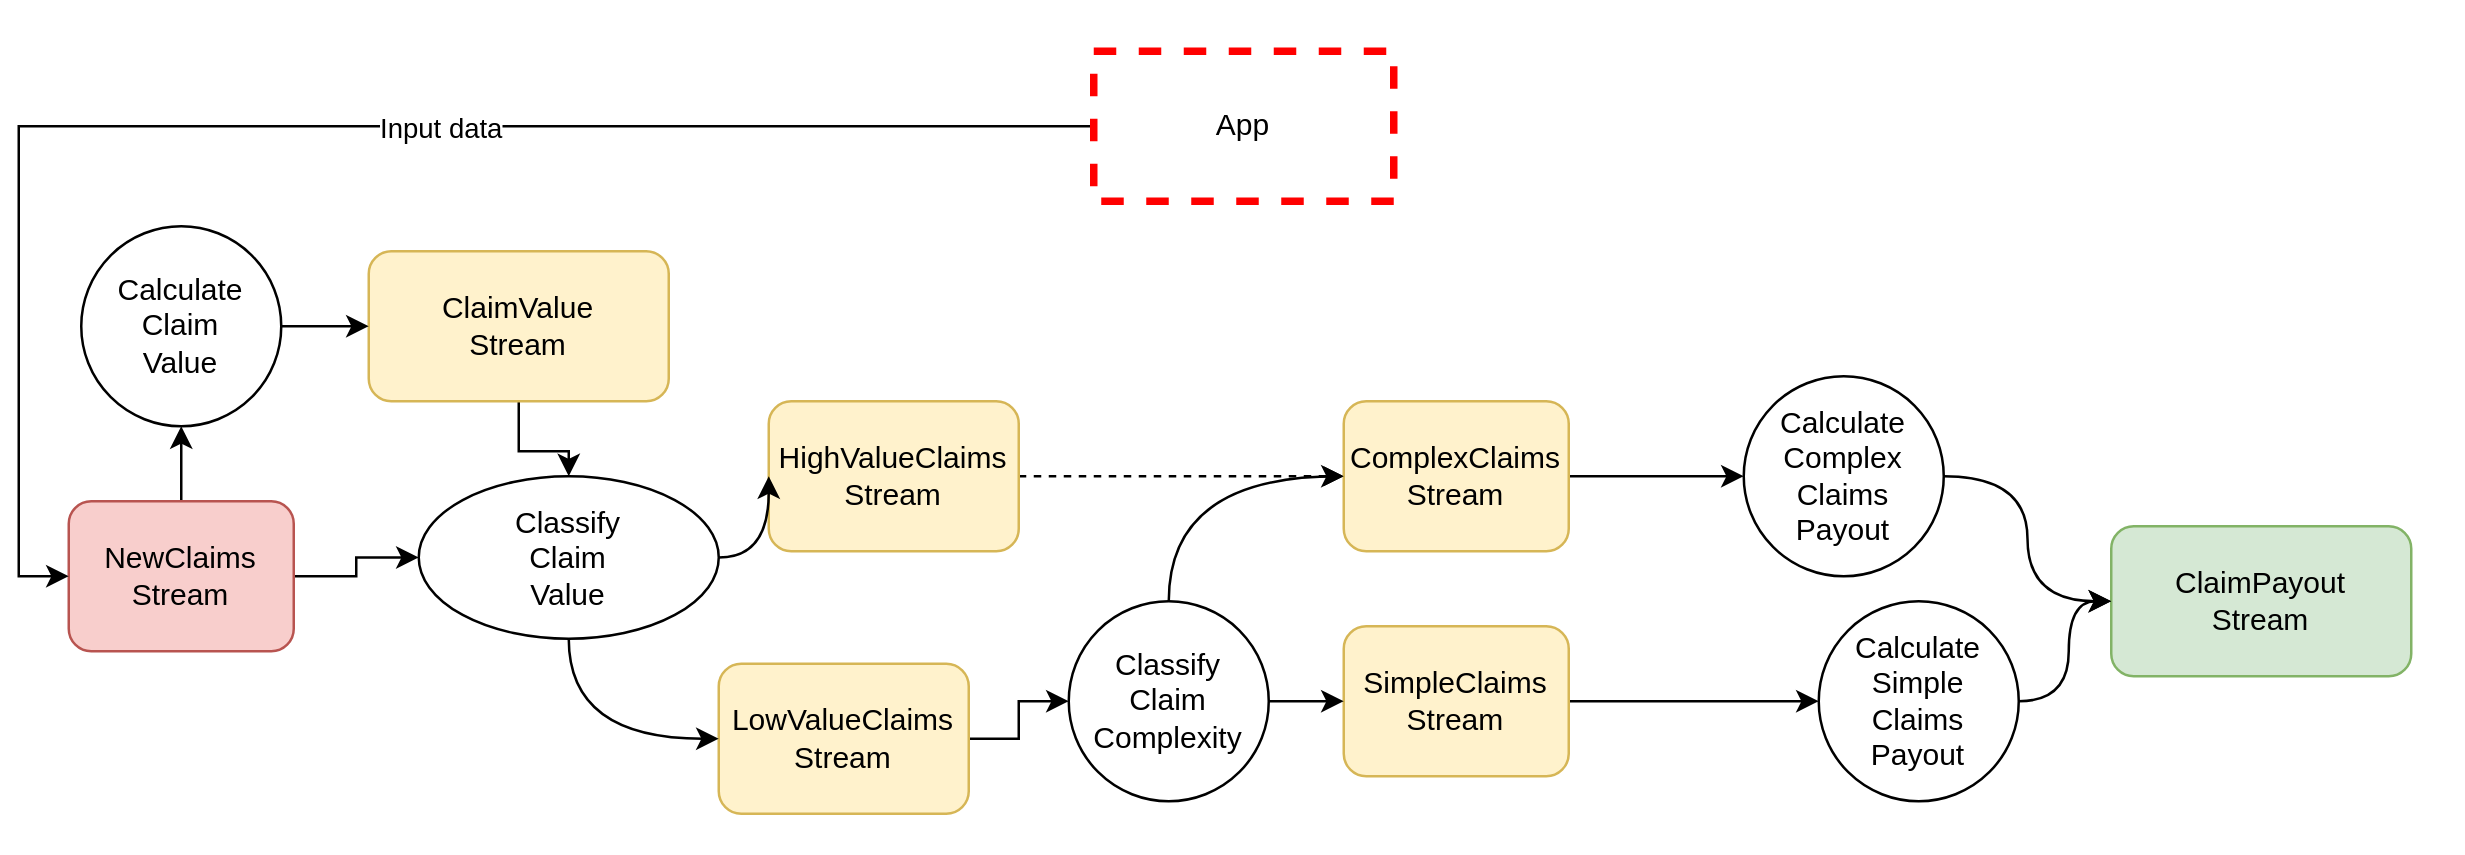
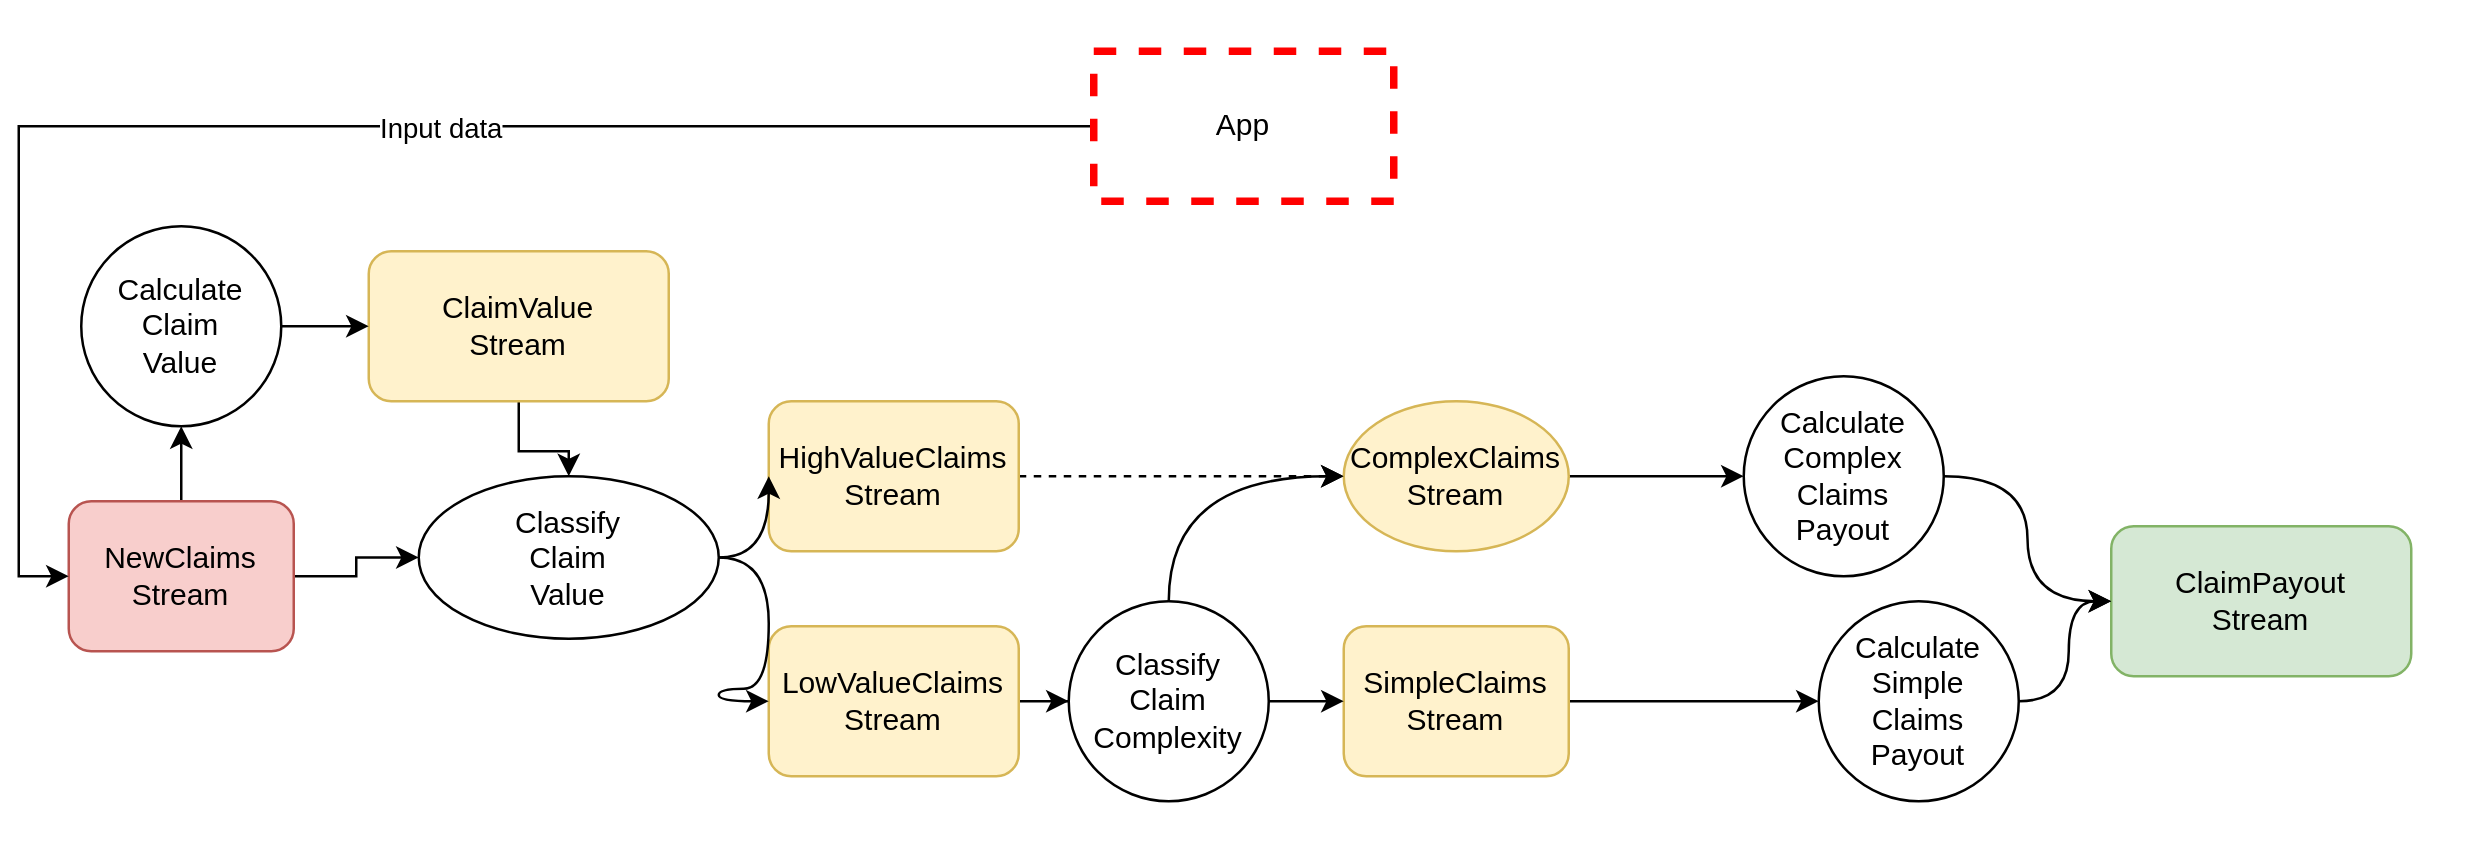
node "ComplexClaims Stream": shape rounded rectangle -> ellipse
edge "Classify Claim Complexity" -> "ComplexClaims Stream": arrowhead open -> classic
node "LowValueClaims Stream": moved (844, 739) -> (894, 701)
